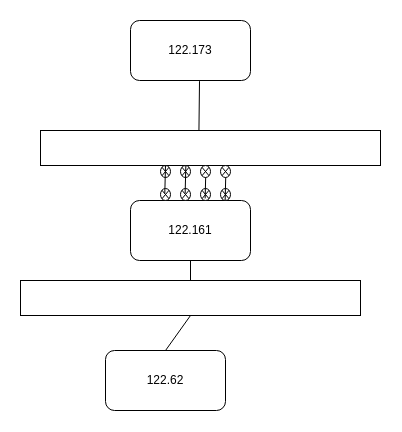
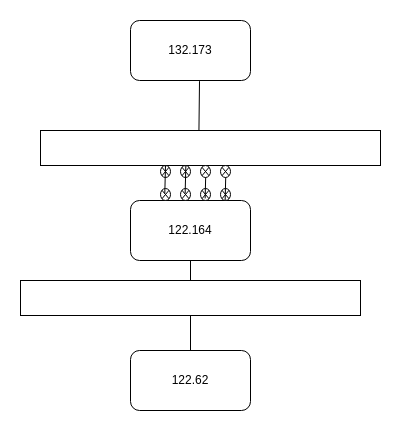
node "122.173": label "122.173" -> "132.173"
node "122.161": label "122.161" -> "122.164"
node "122.62": moved (166, 381) -> (191, 381)
